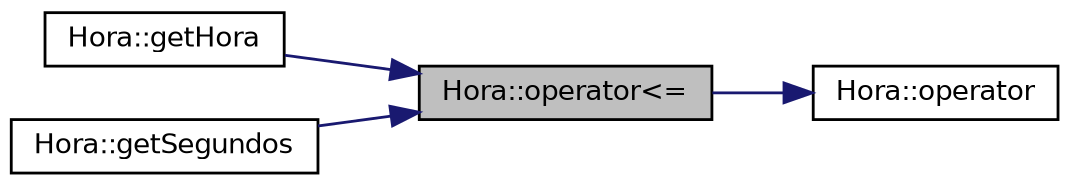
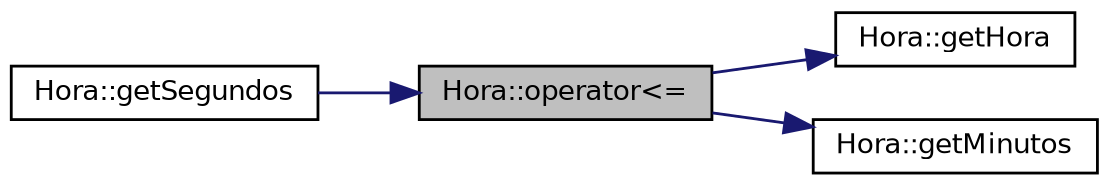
edge "Hora::getHora" -> "Hora::operator<=": reversed
node "Hora::operator": label "Hora::operator" -> "Hora::getMinutos"
